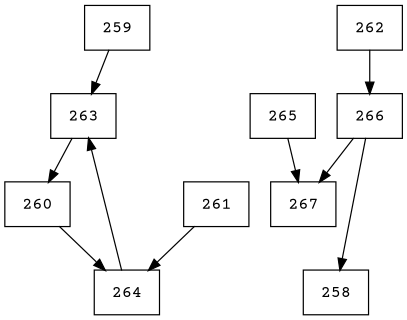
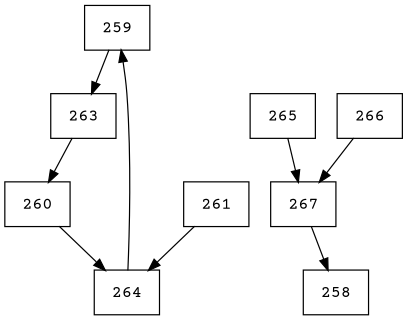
node "262": removed
edge "266" -> "258": now "267" -> "258"
edge "264" -> "263": now "264" -> "259"
